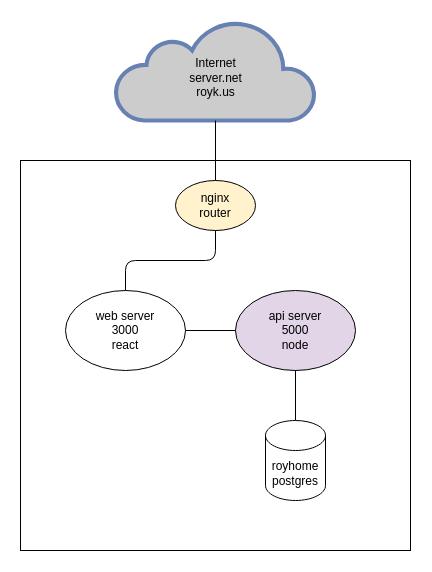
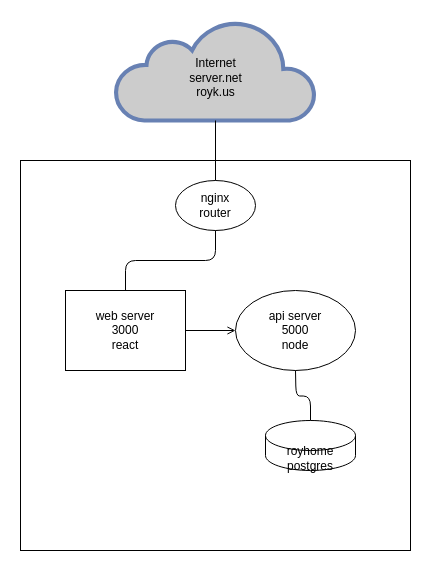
node "nginx router": fillcolor #fff2cc -> #ffffff
node "web server 3000 react": shape ellipse -> rectangle
edge "web server 3000 react" -- "api server 5000 node": arrowhead none -> open
node "api server 5000 node": fillcolor #e1d5e7 -> #ffffff
node "royhome postgres": size 60x80 -> 90x50
